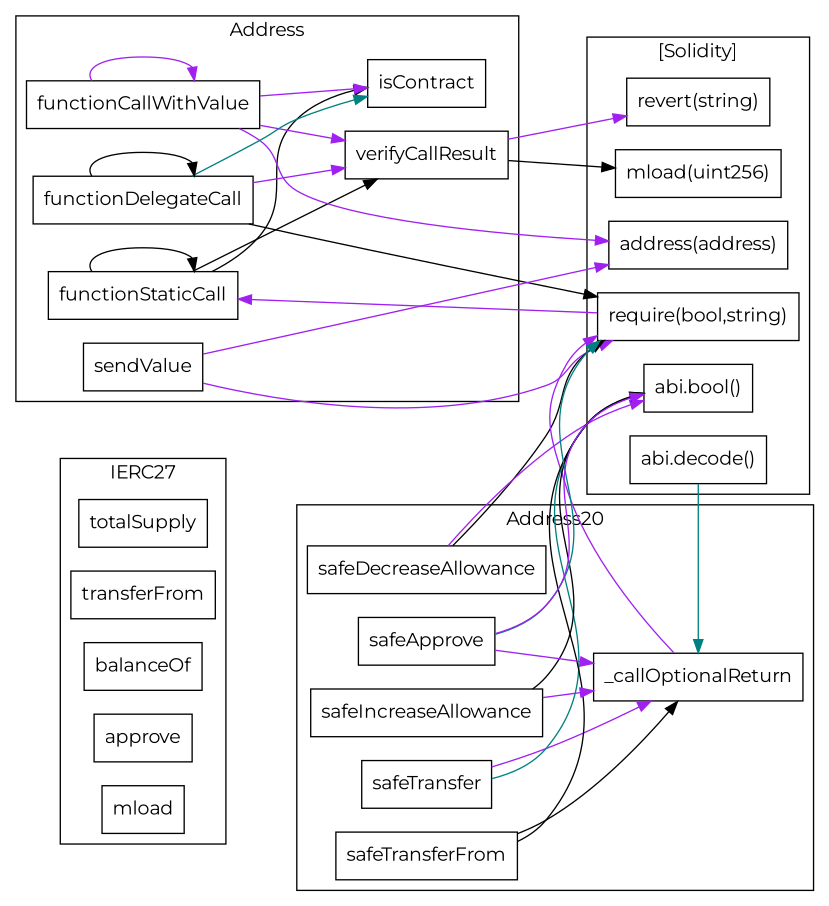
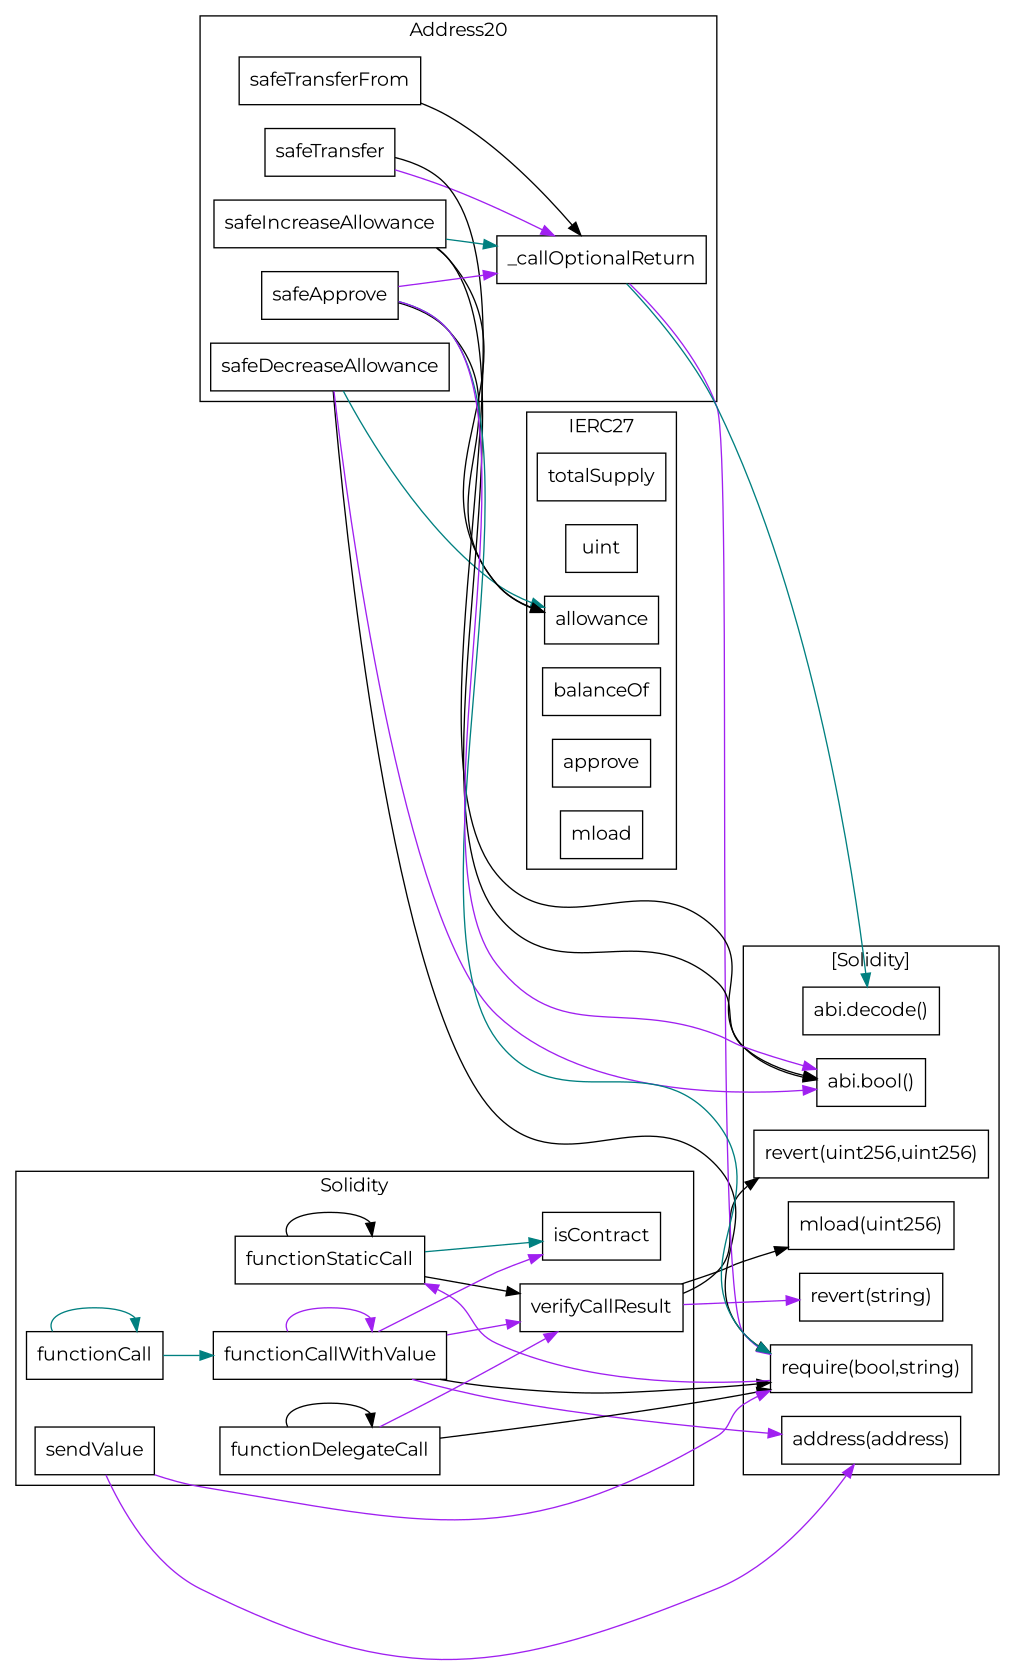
cluster "Address": label "Address" -> "Solidity"
edge "functionDelegateCall" -> "isContract": removed
edge "functionStaticCall" -> "isContract": color black -> teal
edge "abi.decode()" -> "_callOptionalReturn": reversed
node "transferFrom": label "transferFrom" -> "uint"
edge "safeTransferFrom" -> "abi.bool()": removed
node "allowance": added
edge "safeIncreaseAllowance" -> "_callOptionalReturn": color purple -> teal
edge "safeTransfer" -> "abi.bool()": color teal -> black
node "revert(uint256,uint256)": added
node "functionCall": added
edge "functionCallWithValue" -> "require(bool,string)": added
